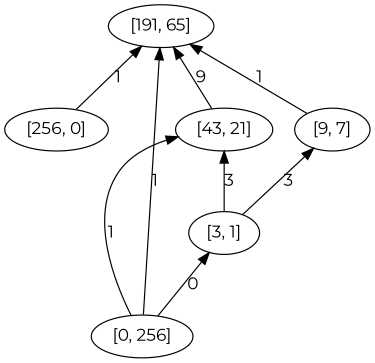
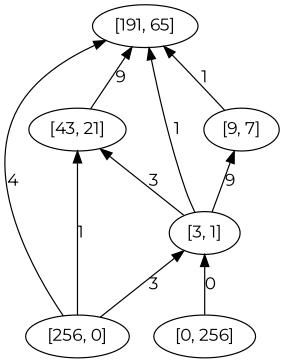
edge "[256, 0]" -> "[191, 65]": label "1" -> "4"
edge "[3, 1]" -> "[9, 7]": label "3" -> "9"
edge "[0, 256]" -> "[191, 65]": now "[3, 1]" -> "[191, 65]"
edge "[0, 256]" -> "[43, 21]": now "[256, 0]" -> "[43, 21]"
edge "[256, 0]" -> "[3, 1]": added, label "3"
